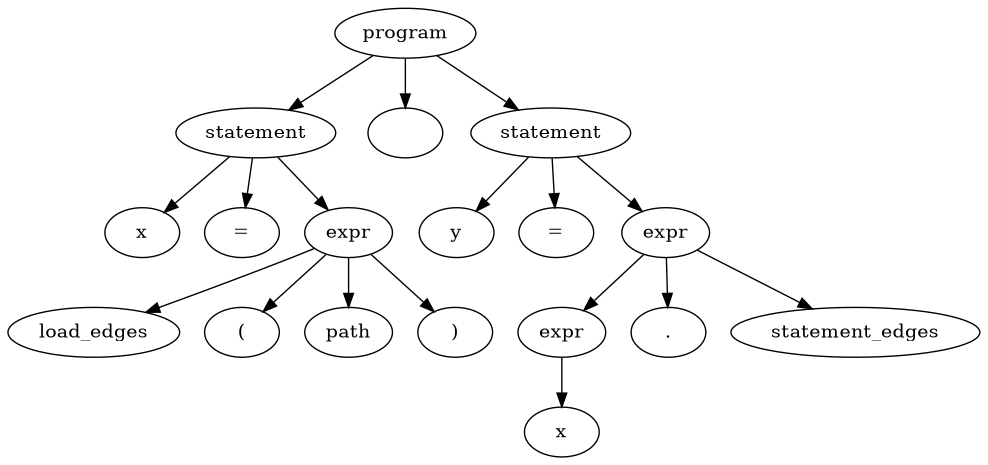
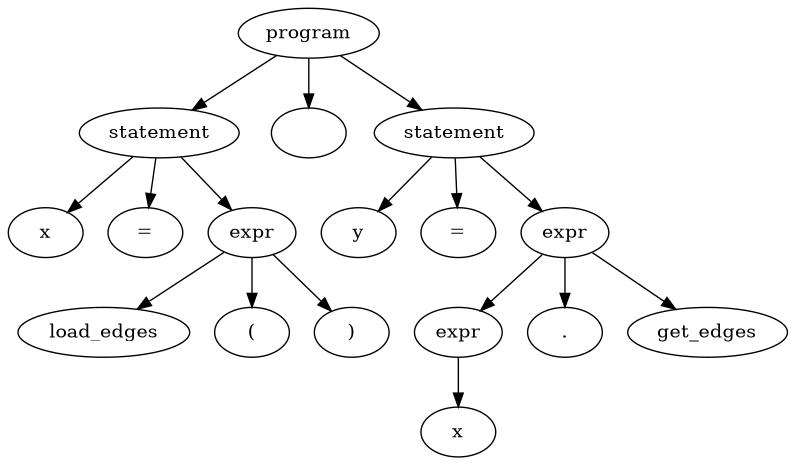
node "path": removed
node "statement_edges": label "statement_edges" -> "get_edges"
